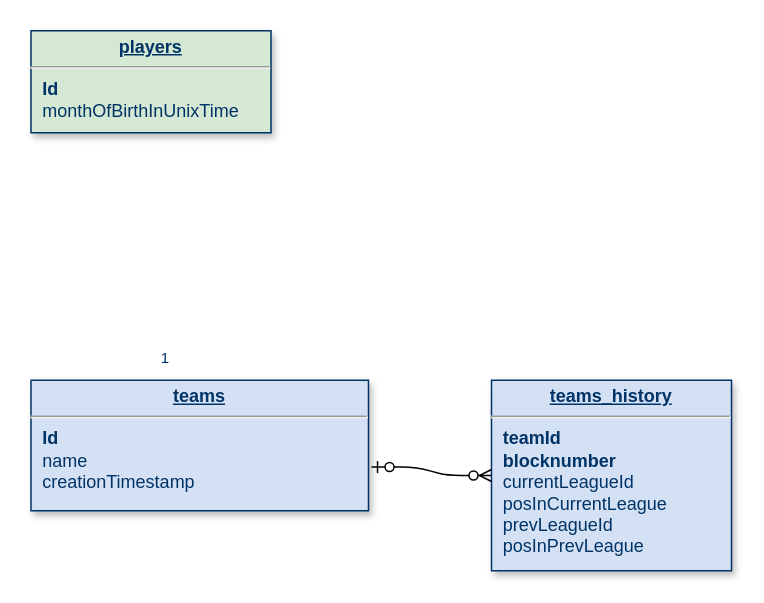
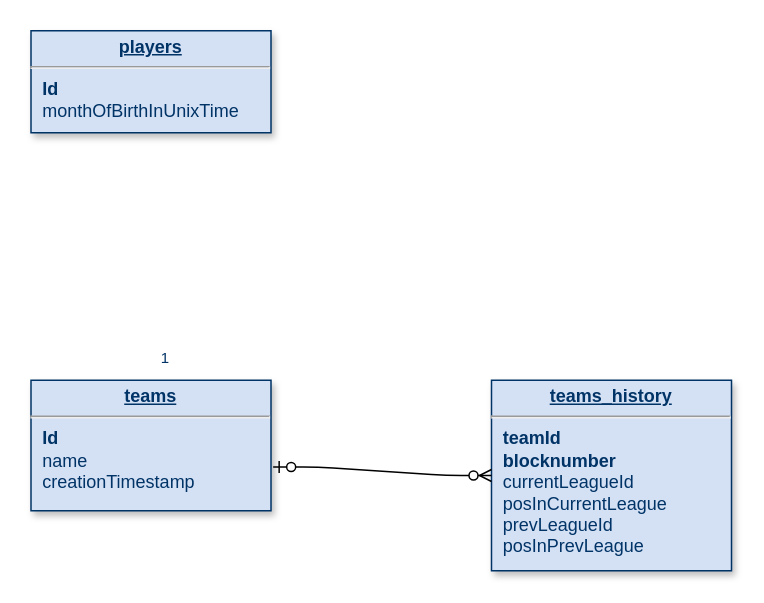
node "players Id monthOfBirthInUnixTime": fillcolor #d5e8d4 -> #d4e1f5
node "teams Id name creationTimestamp": size 338x131 -> 240x131
